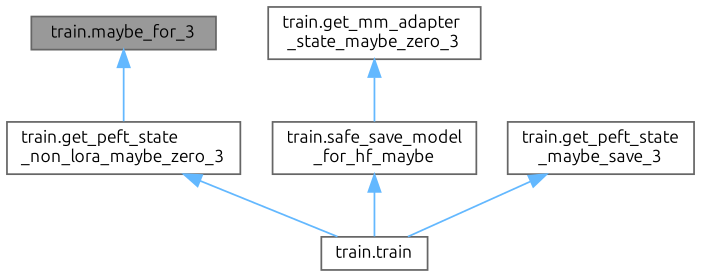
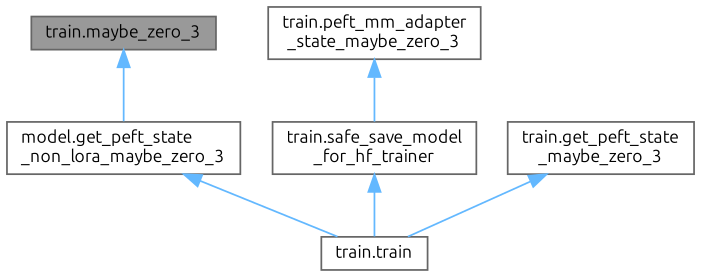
node "train.maybe_for_3": label "train.maybe_for_3" -> "train.maybe_zero_3"
node "train.get_mm_adapter _state_maybe_zero_3": label "train.get_mm_adapter _state_maybe_zero_3" -> "train.peft_mm_adapter _state_maybe_zero_3"
node "train.get_peft_state _non_lora_maybe_zero_3": label "train.get_peft_state _non_lora_maybe_zero_3" -> "model.get_peft_state _non_lora_maybe_zero_3"
node "train.safe_save_model _for_hf_maybe": label "train.safe_save_model _for_hf_maybe" -> "train.safe_save_model _for_hf_trainer"
node "train.get_peft_state _maybe_save_3": label "train.get_peft_state _maybe_save_3" -> "train.get_peft_state _maybe_zero_3"
